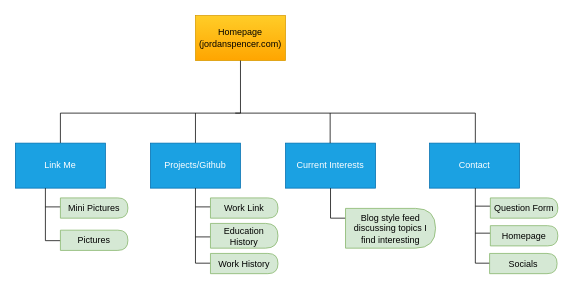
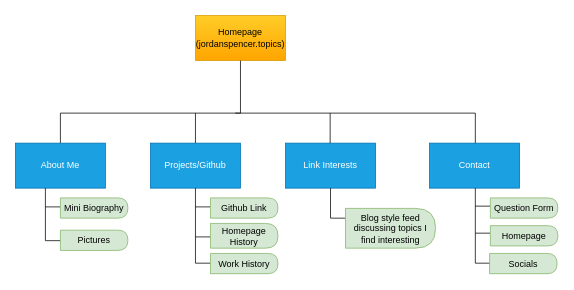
node "Homepage (jordanspencer.com)": label "Homepage (jordanspencer.com)" -> "Homepage (jordanspencer.topics)"
node "Link Me": label "Link Me" -> "About Me"
node "Current Interests": label "Current Interests" -> "Link Interests"
node "Mini Pictures": label "Mini Pictures" -> "Mini Biography"
node "Work Link": label "Work Link" -> "Github Link"
node "Education History": label "Education History" -> "Homepage History"
